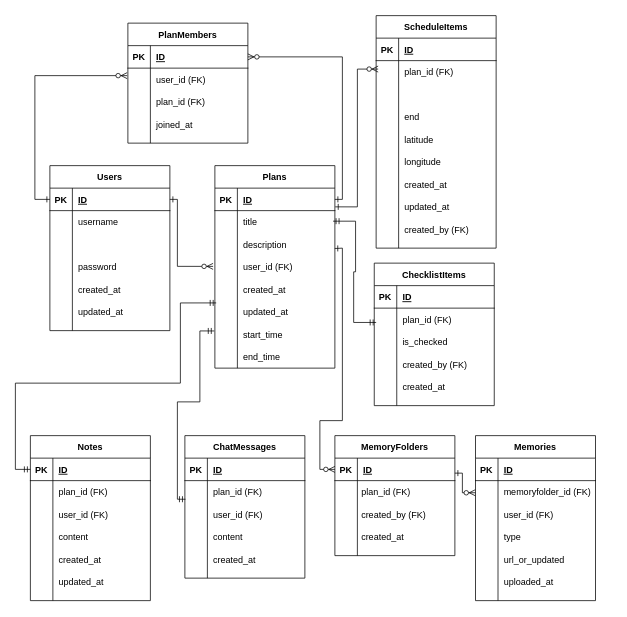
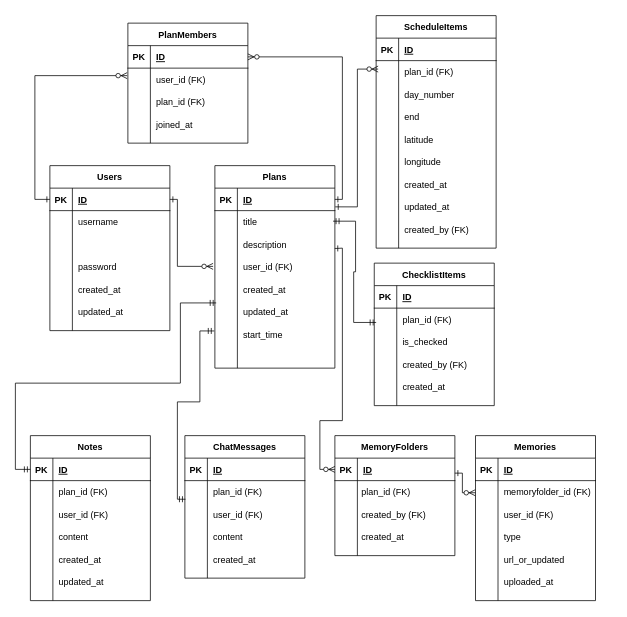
node "day_number": added
node "end_time": removed
